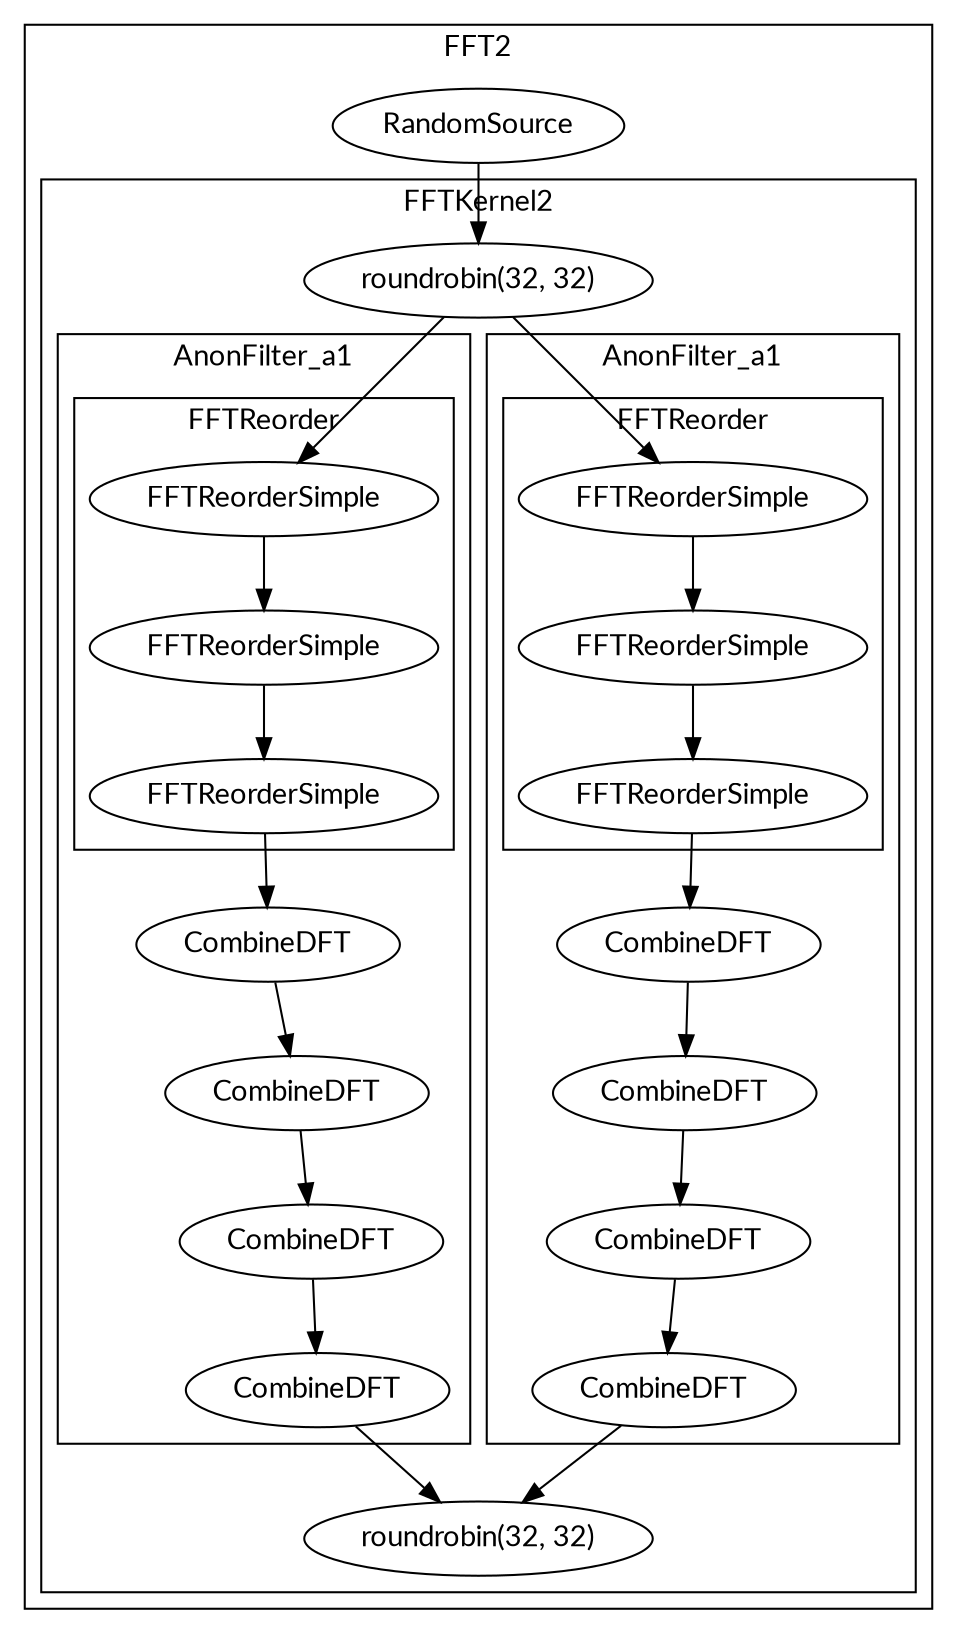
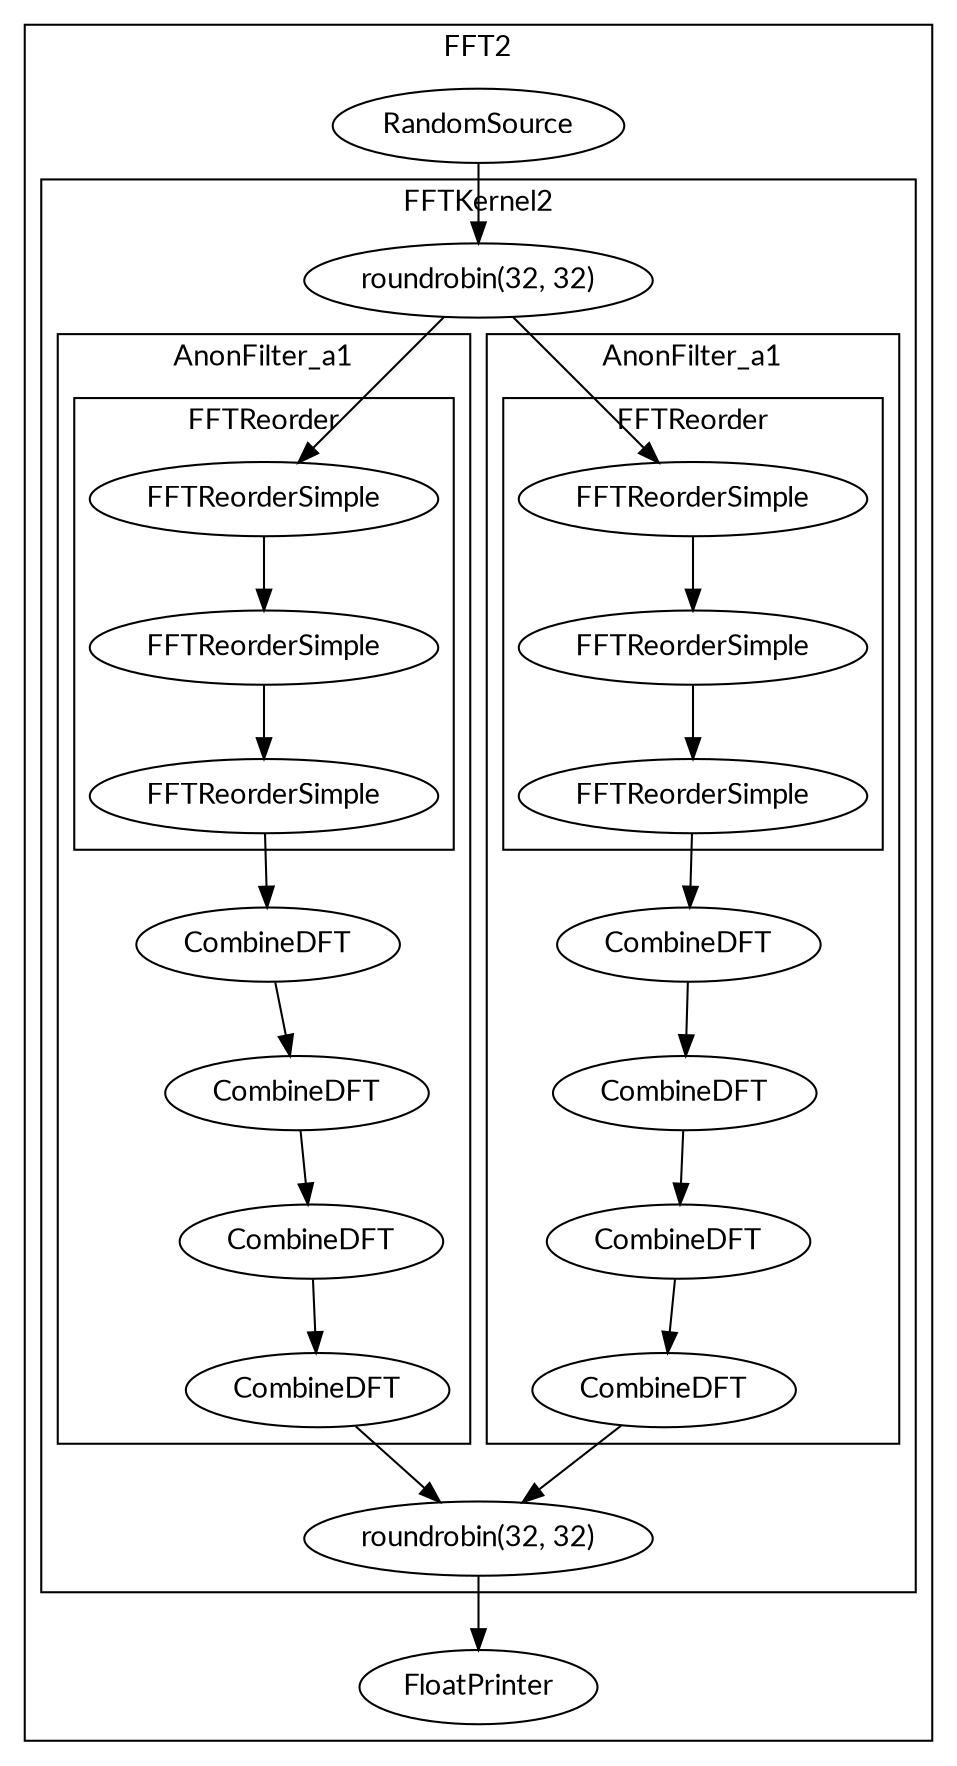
node "FloatPrinter": added
